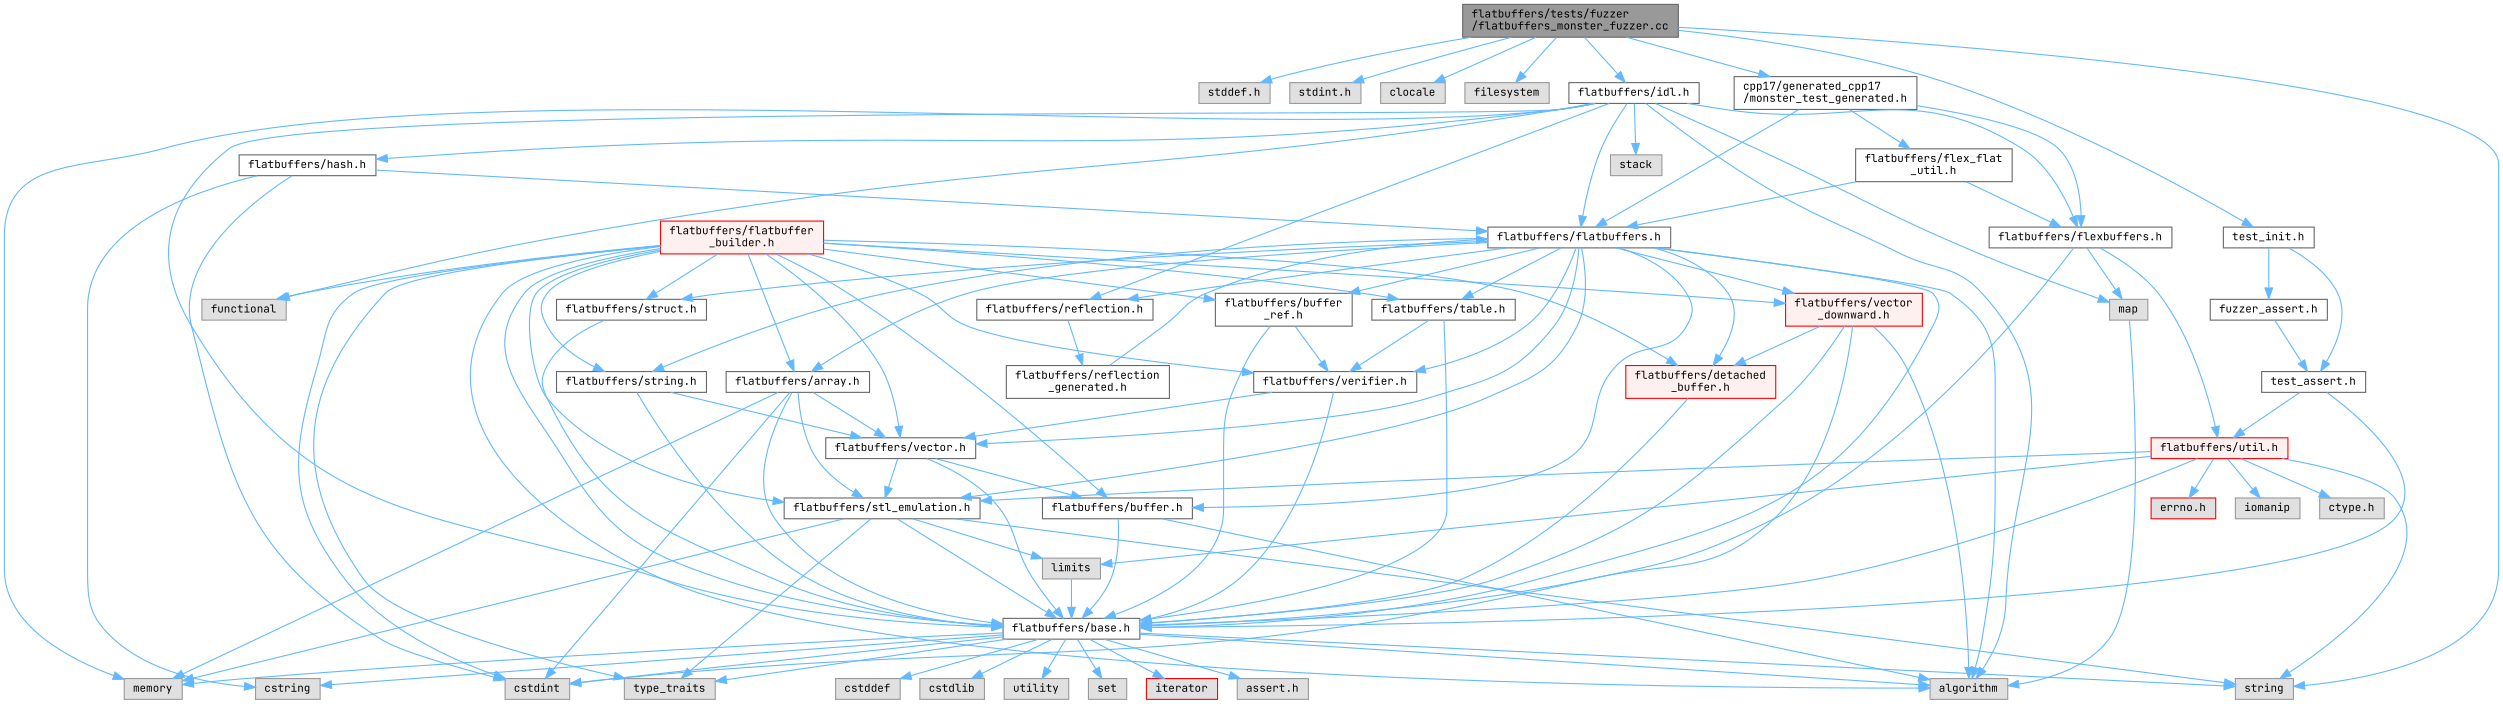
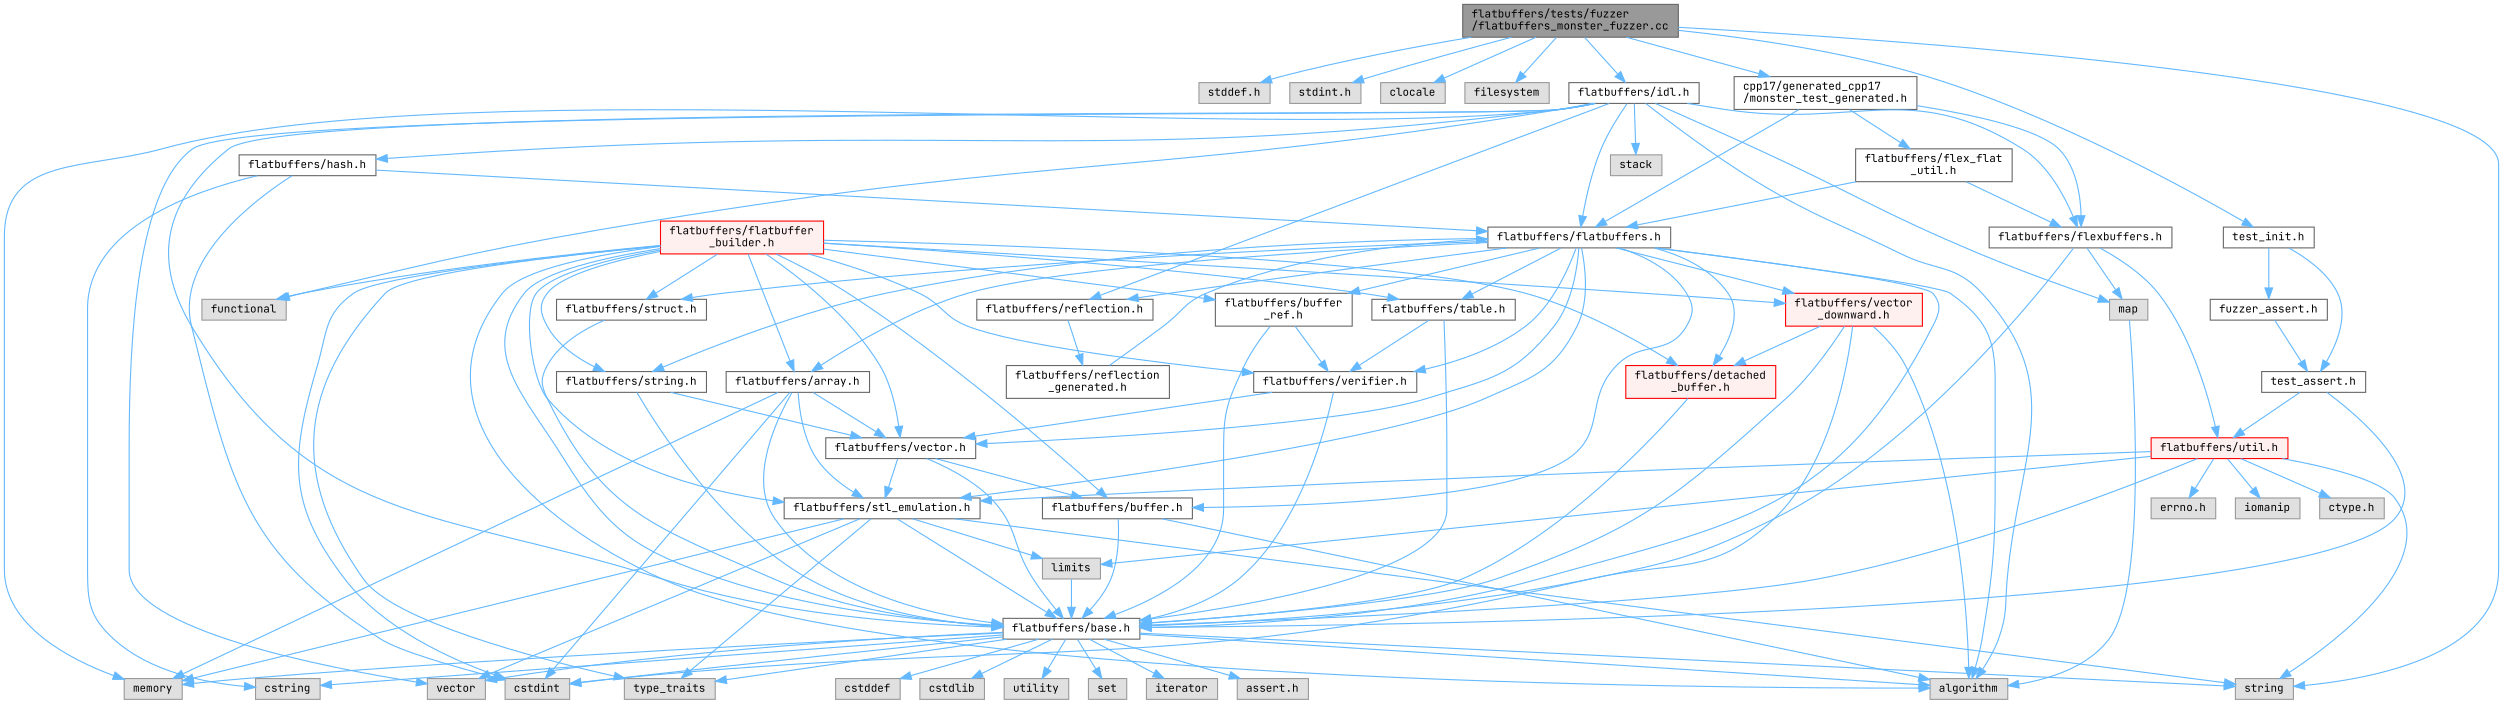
node "errno.h": color red -> grey60
node "vector": added
node "iterator": color red -> grey60
